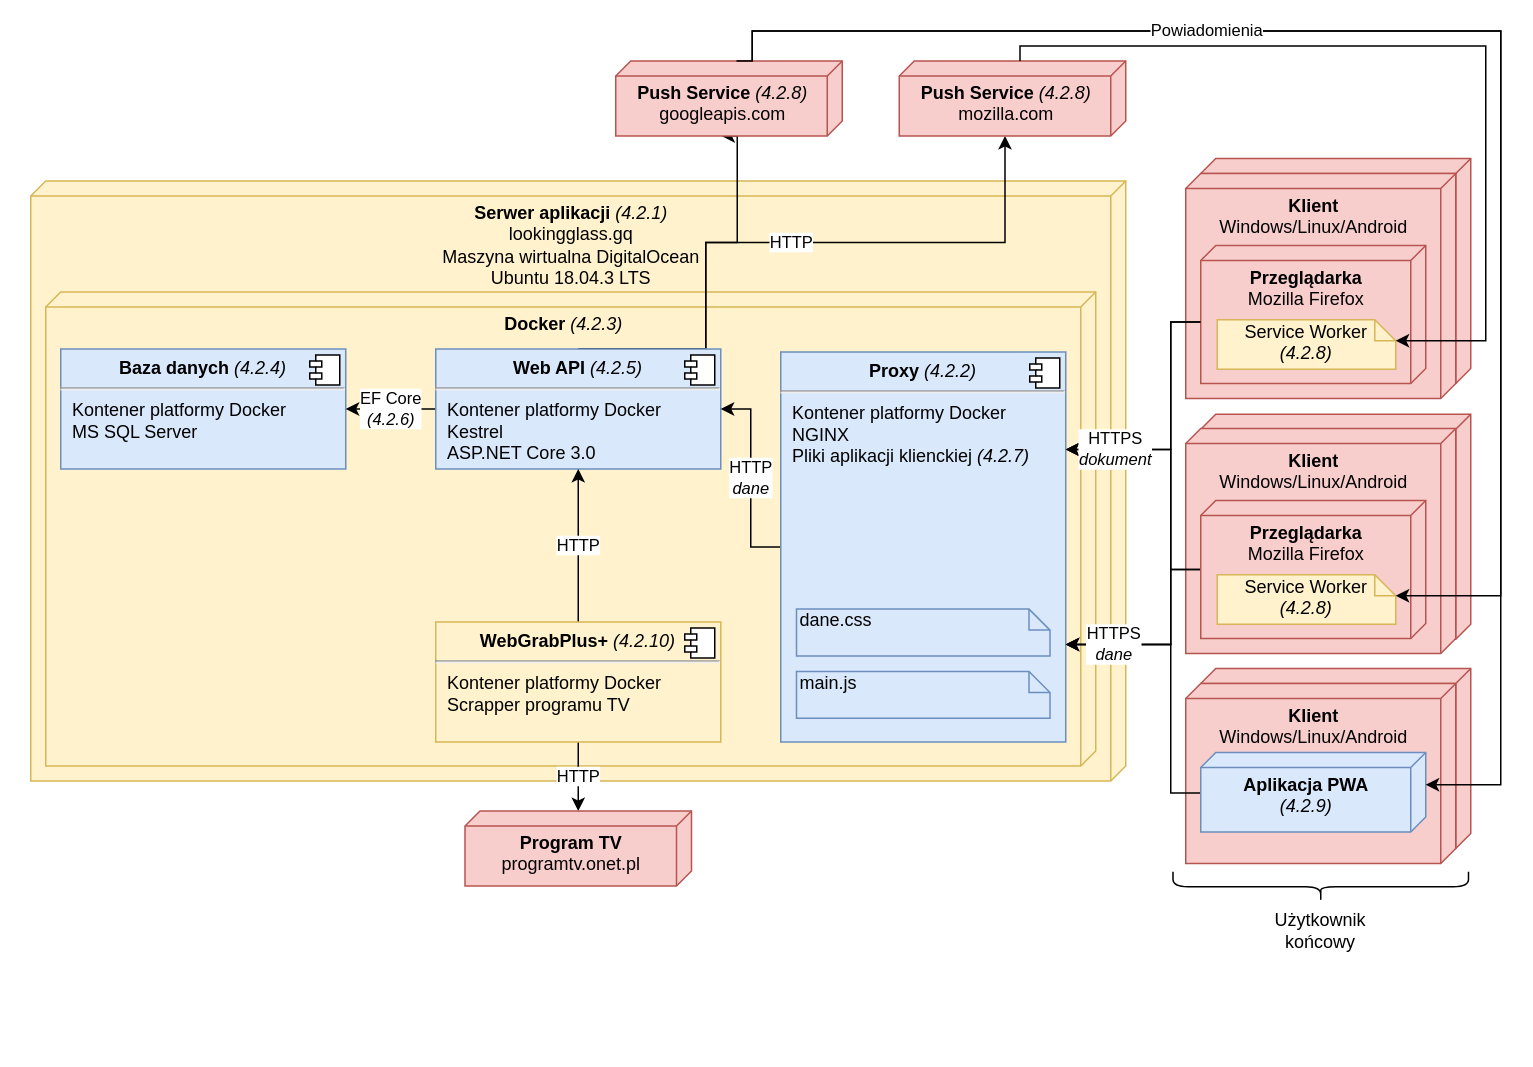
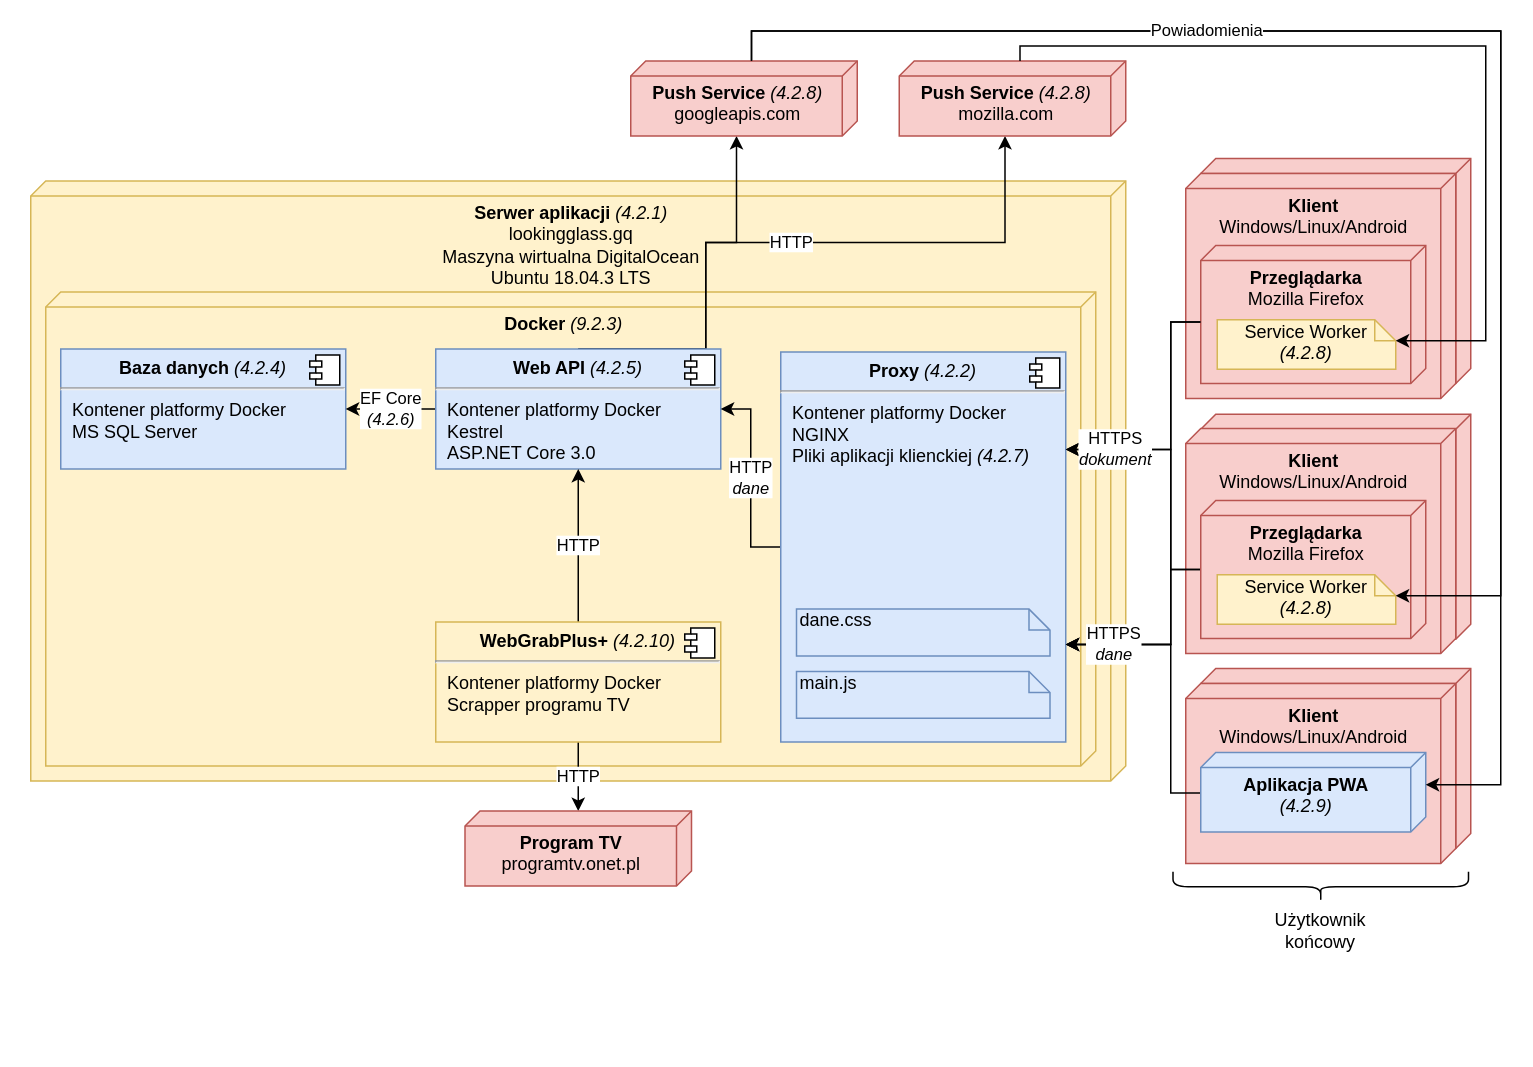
node "Push Service (4.2.8) googleapis.com": moved (729, 98) -> (744, 98)
node "Docker (4.2.3)": label "Docker (4.2.3)" -> "Docker (9.2.3)"
